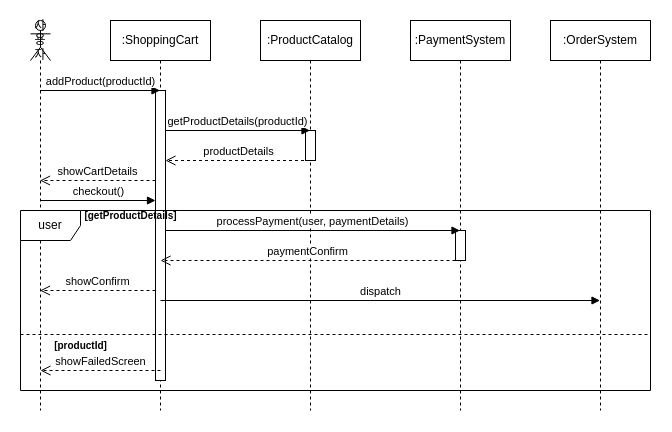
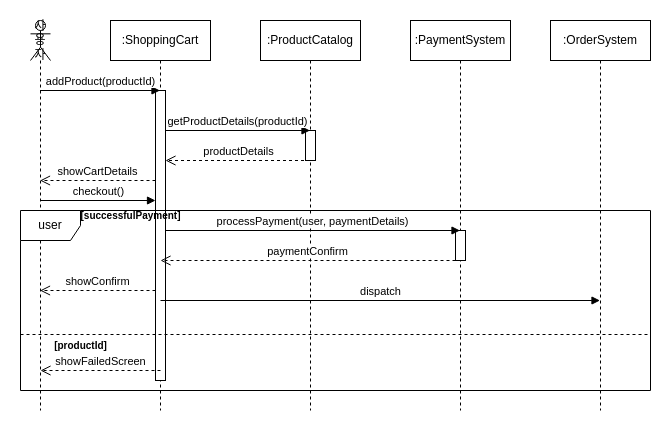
node "[getProductDetails]": label "[getProductDetails]" -> "[successfulPayment]"
